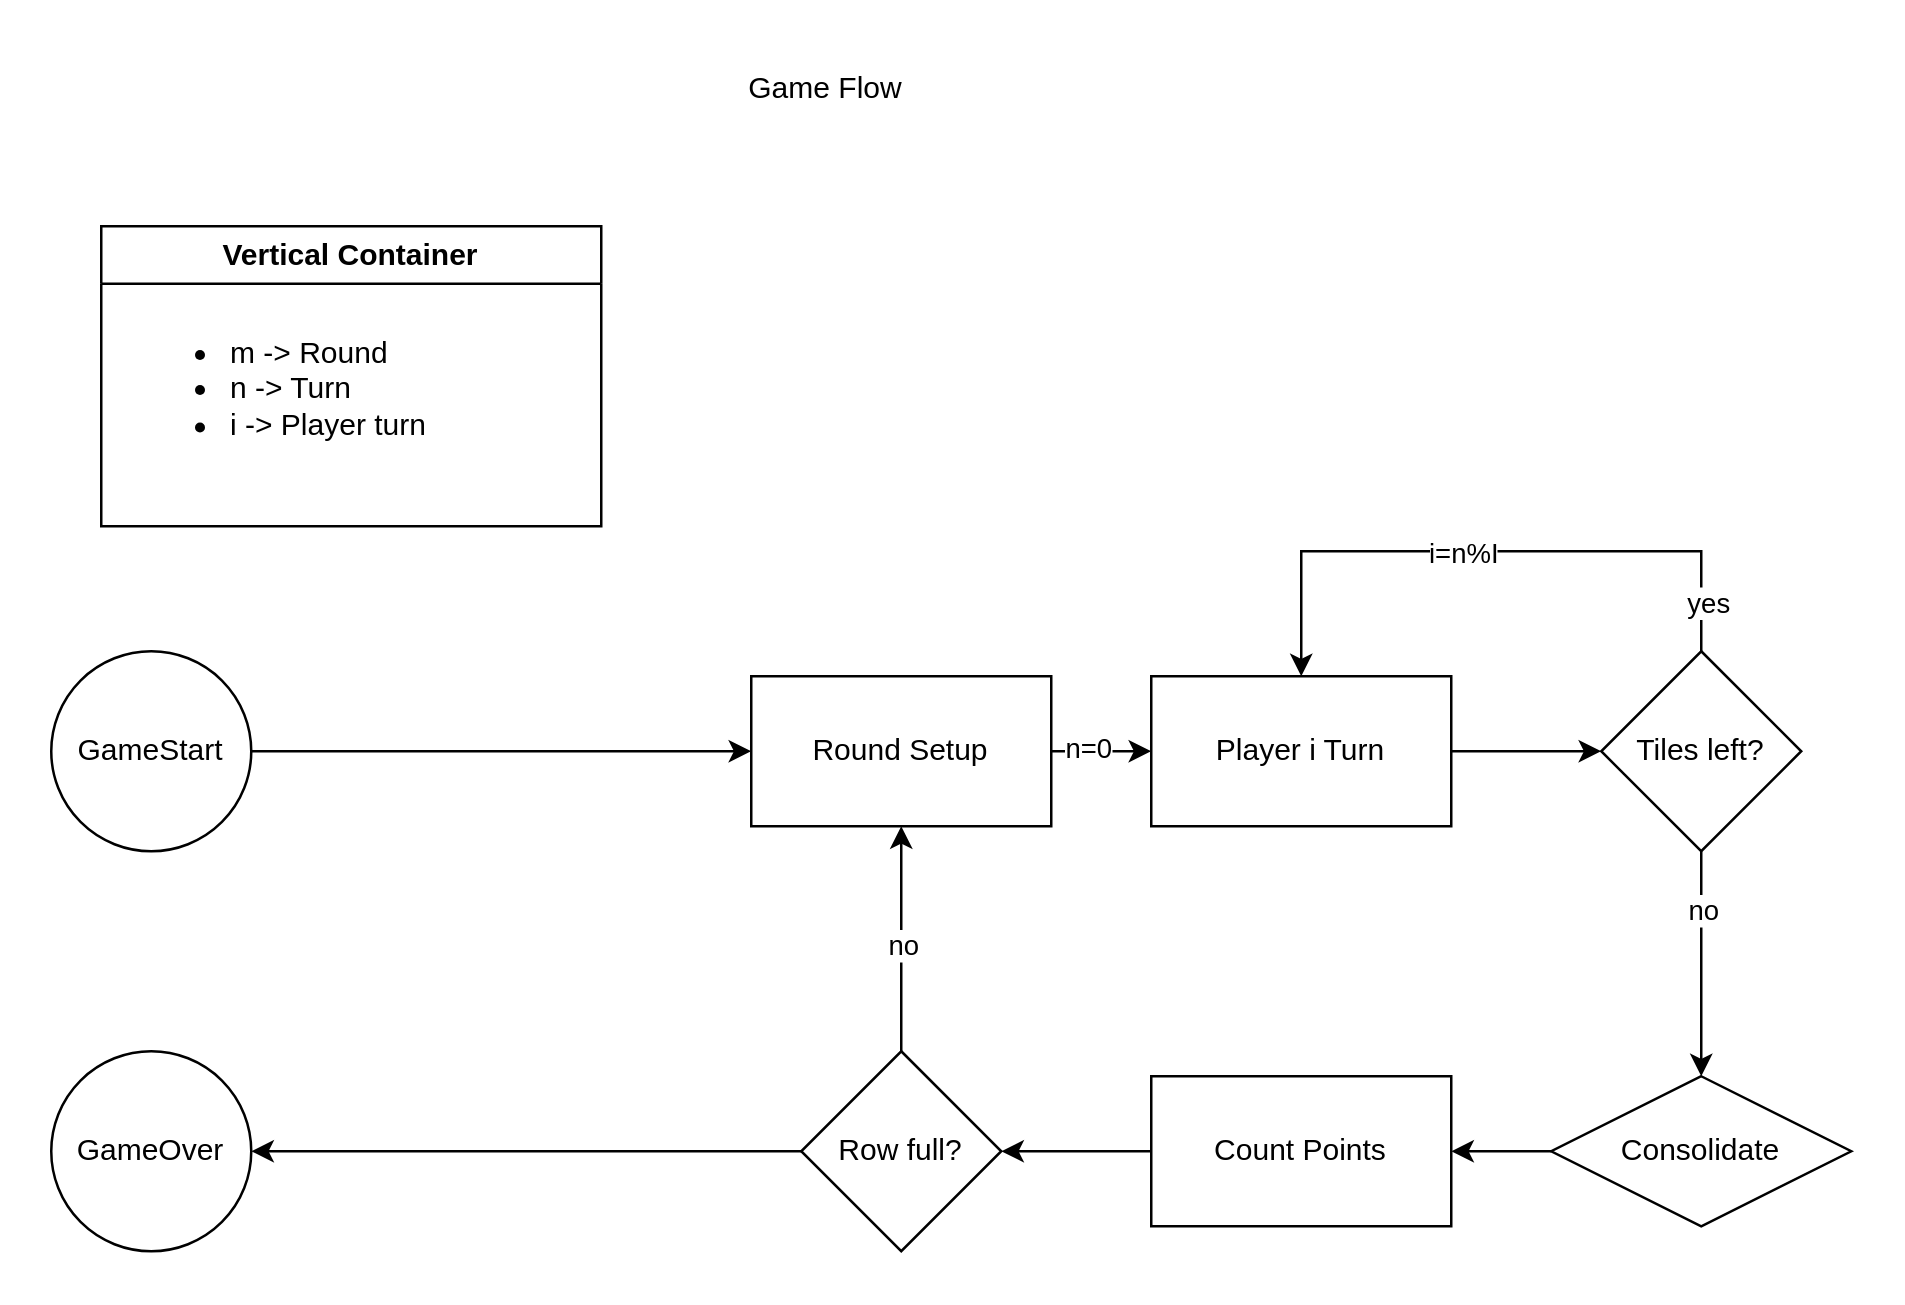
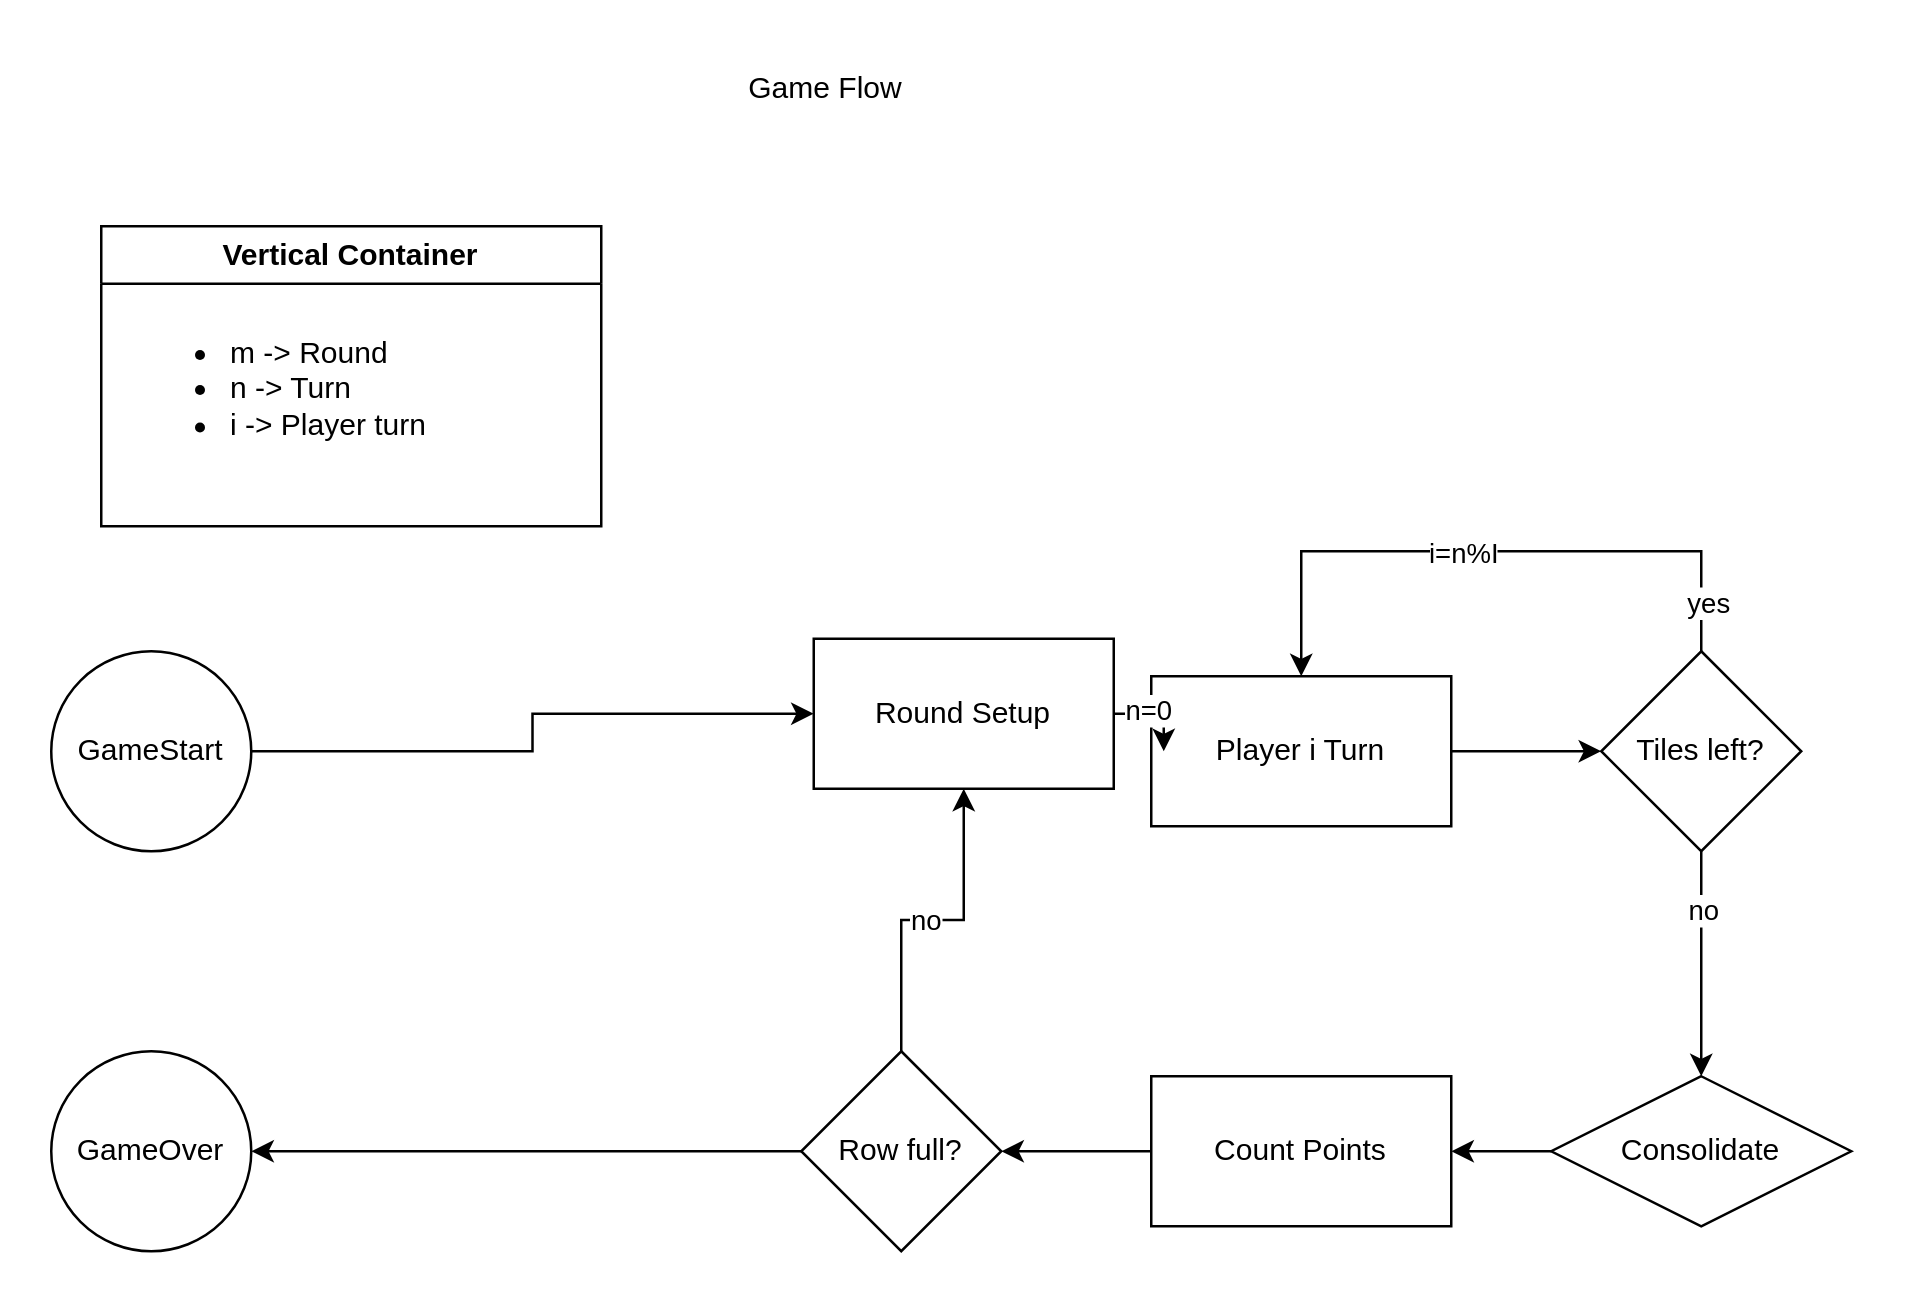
node "Round Setup": moved (901, 751) -> (964, 714)
